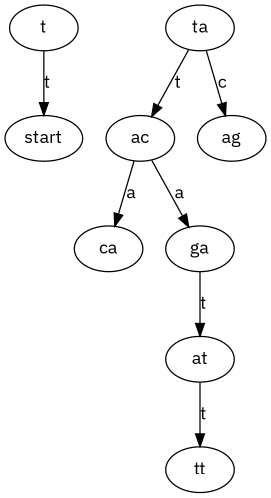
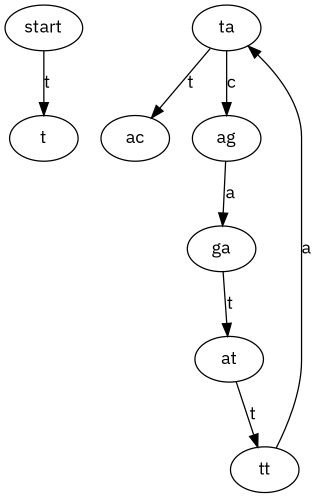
edge "t" -> "start": reversed
edge "ac" -> "ga": now "ag" -> "ga"
edge "tt" -> "ta": added, label "a"
node "ca": removed
